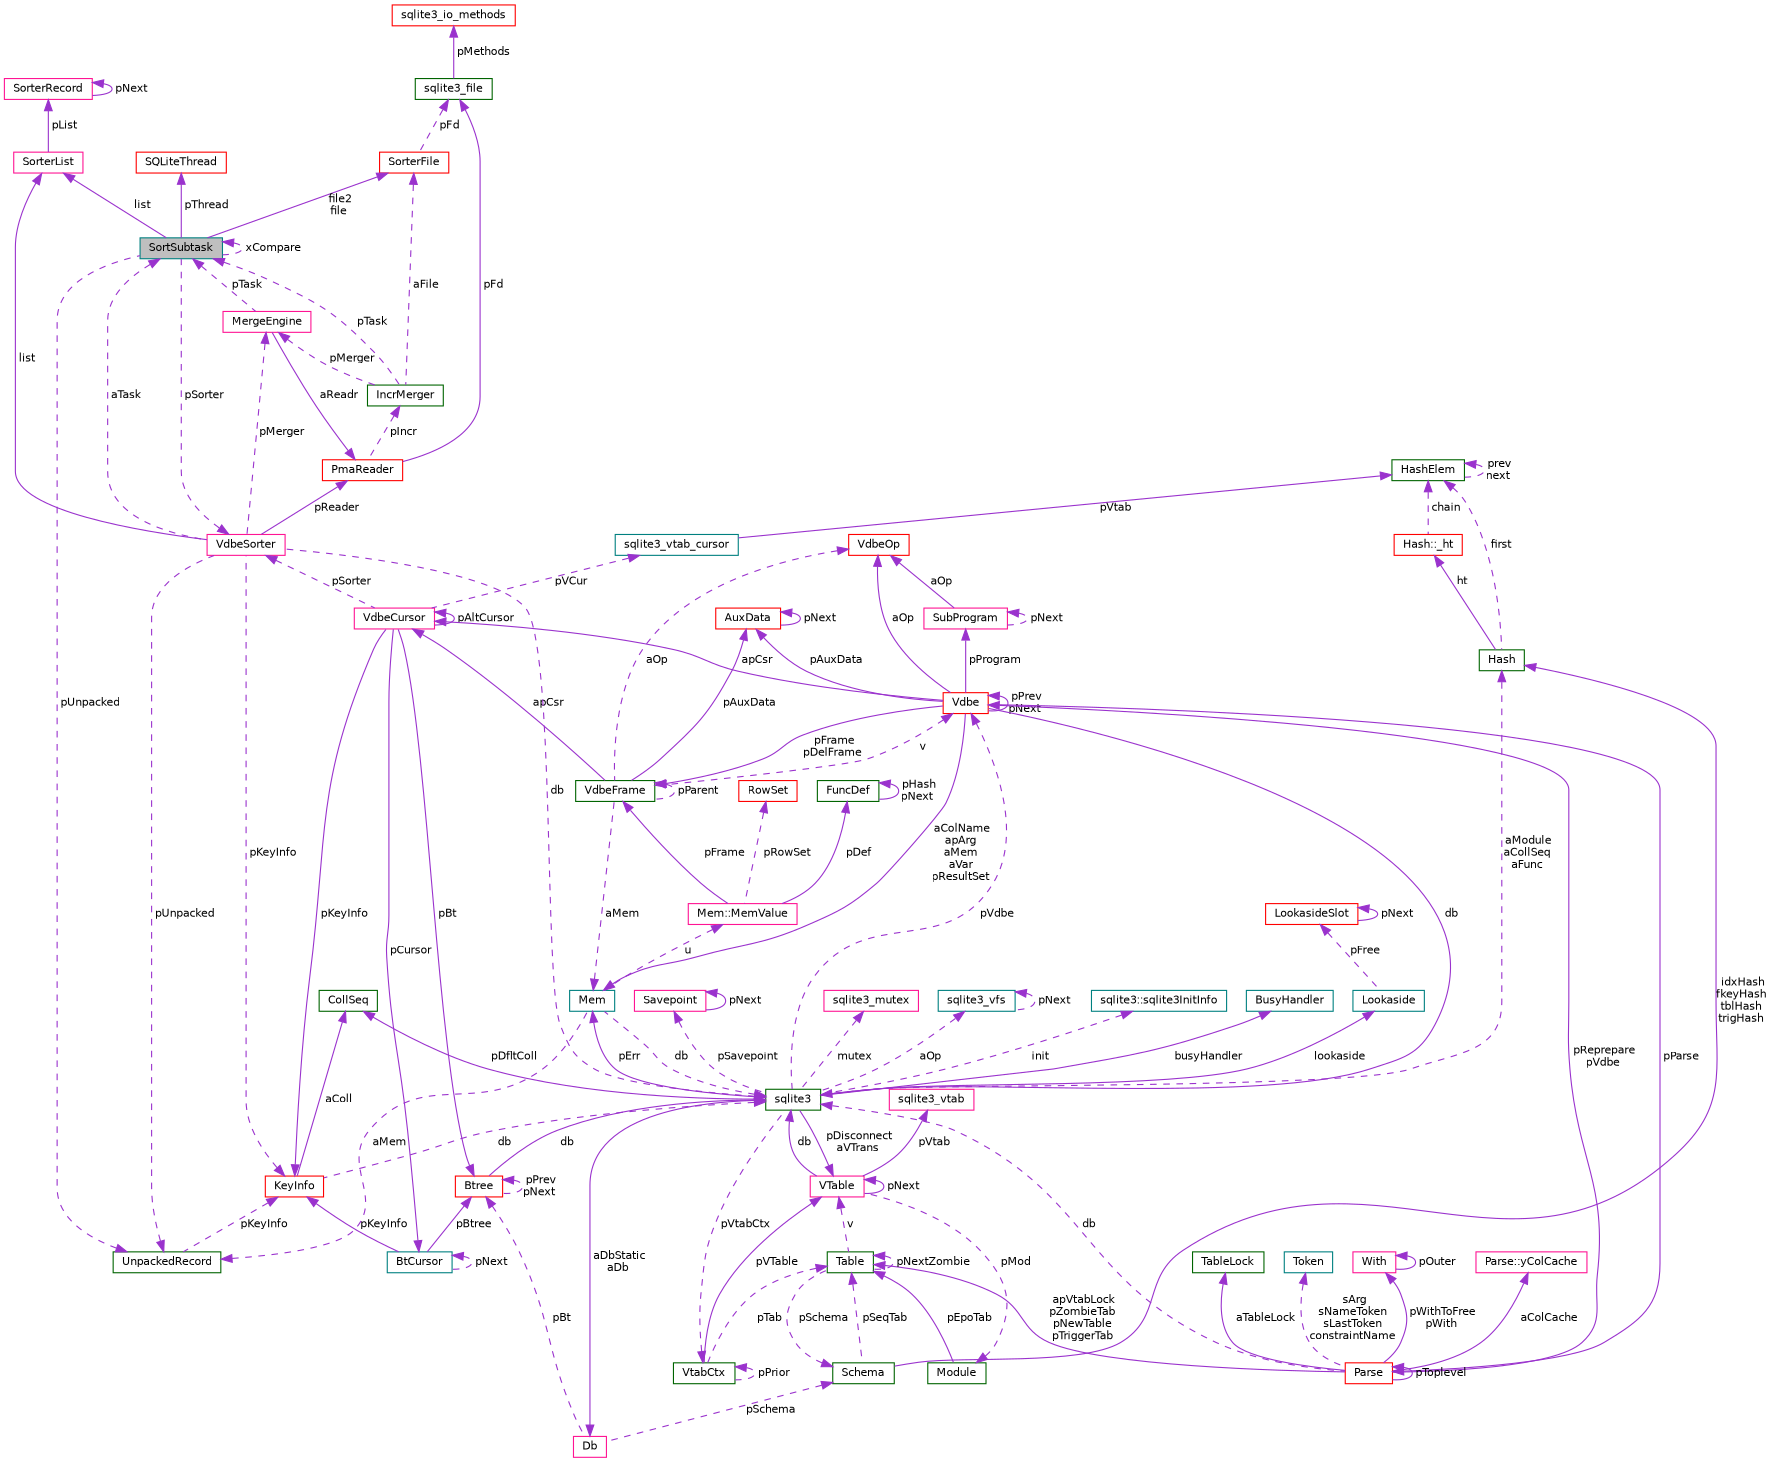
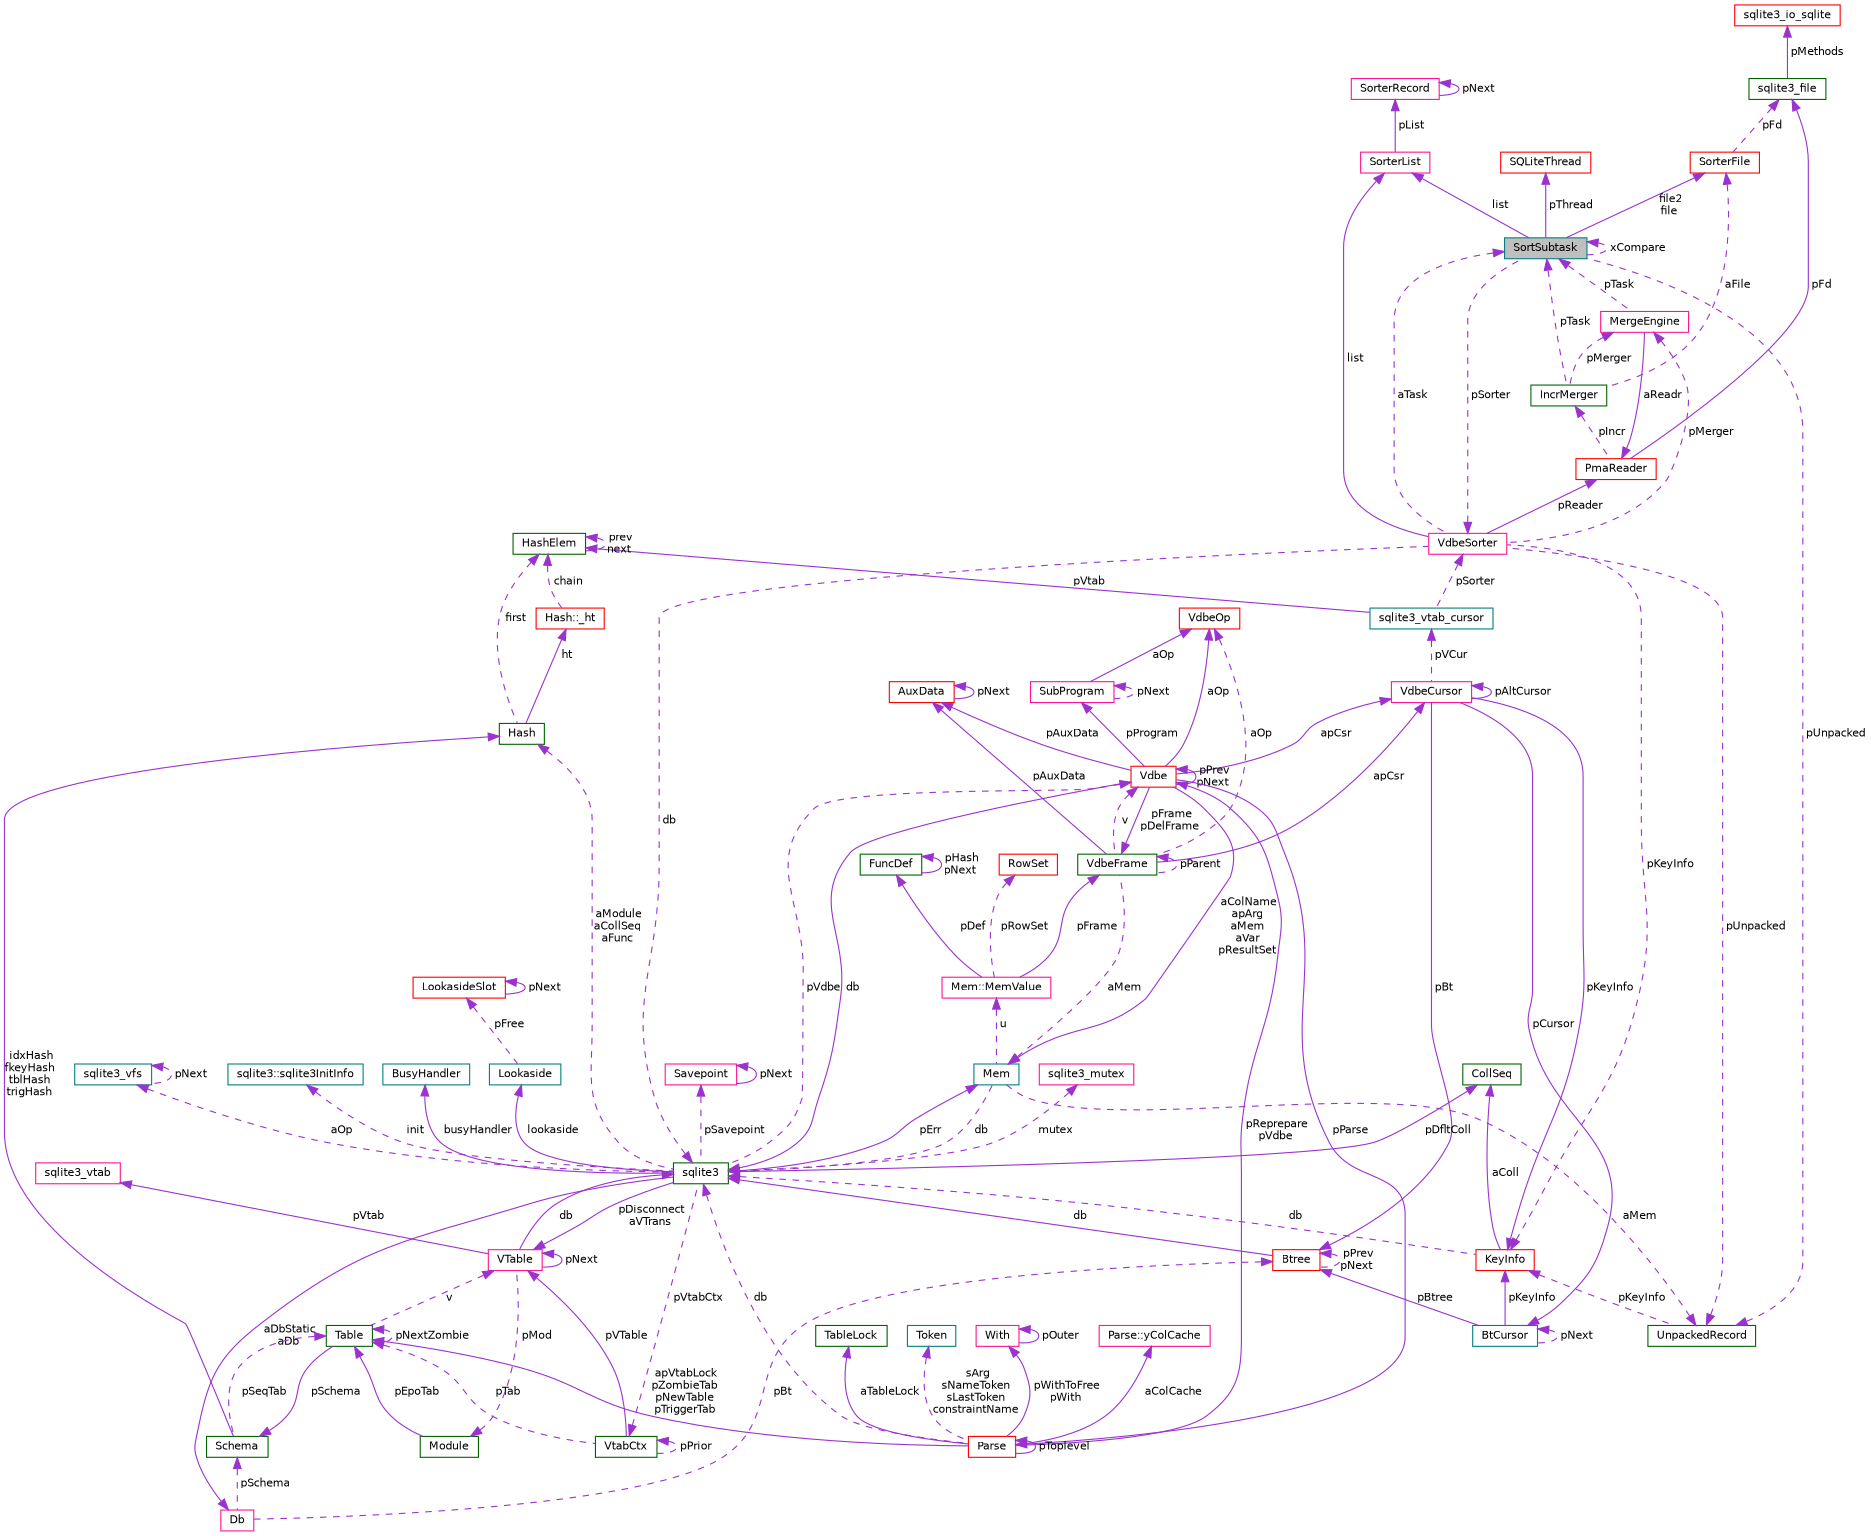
node "sqlite3_io_methods": label "sqlite3_io_methods" -> "sqlite3_io_sqlite"
edge "VdbeCursor" -> "VdbeSorter": now "sqlite3_vtab_cursor" -> "VdbeSorter"
edge "Table" -> "Schema": style dashed -> solid
